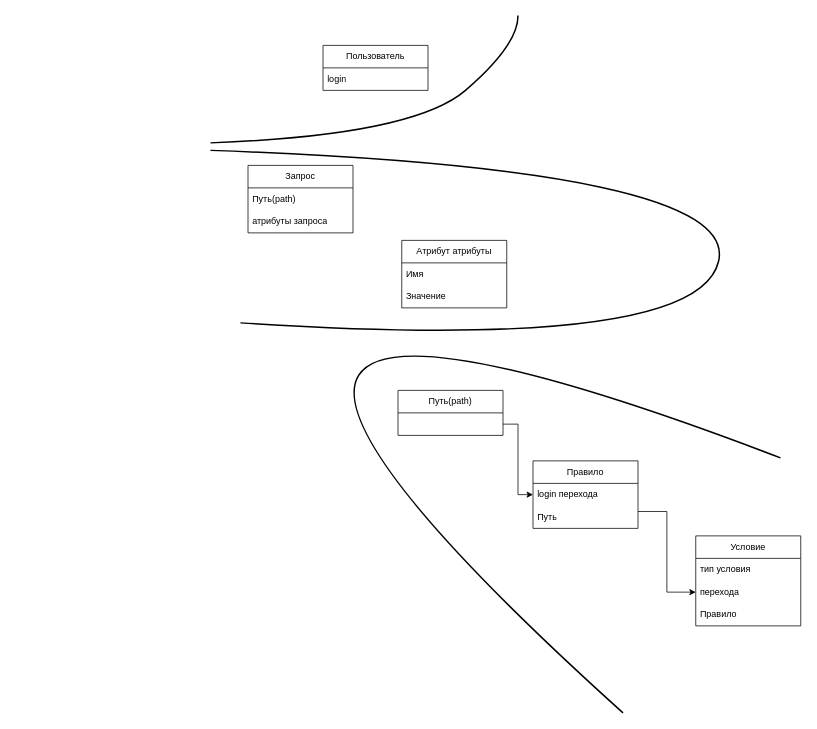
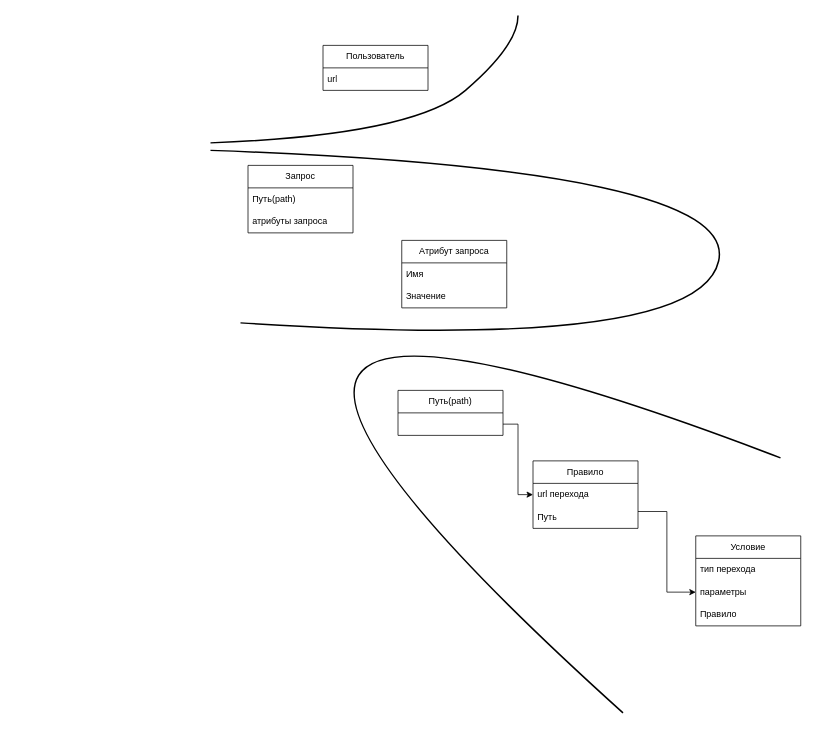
node "login": label "login" -> "url"
node "Атрибут атрибуты": label "Атрибут атрибуты" -> "Атрибут запроса"
node "login перехода": label "login перехода" -> "url перехода"
node "тип условия": label "тип условия" -> "тип перехода"
node "перехода": label "перехода" -> "параметры"
